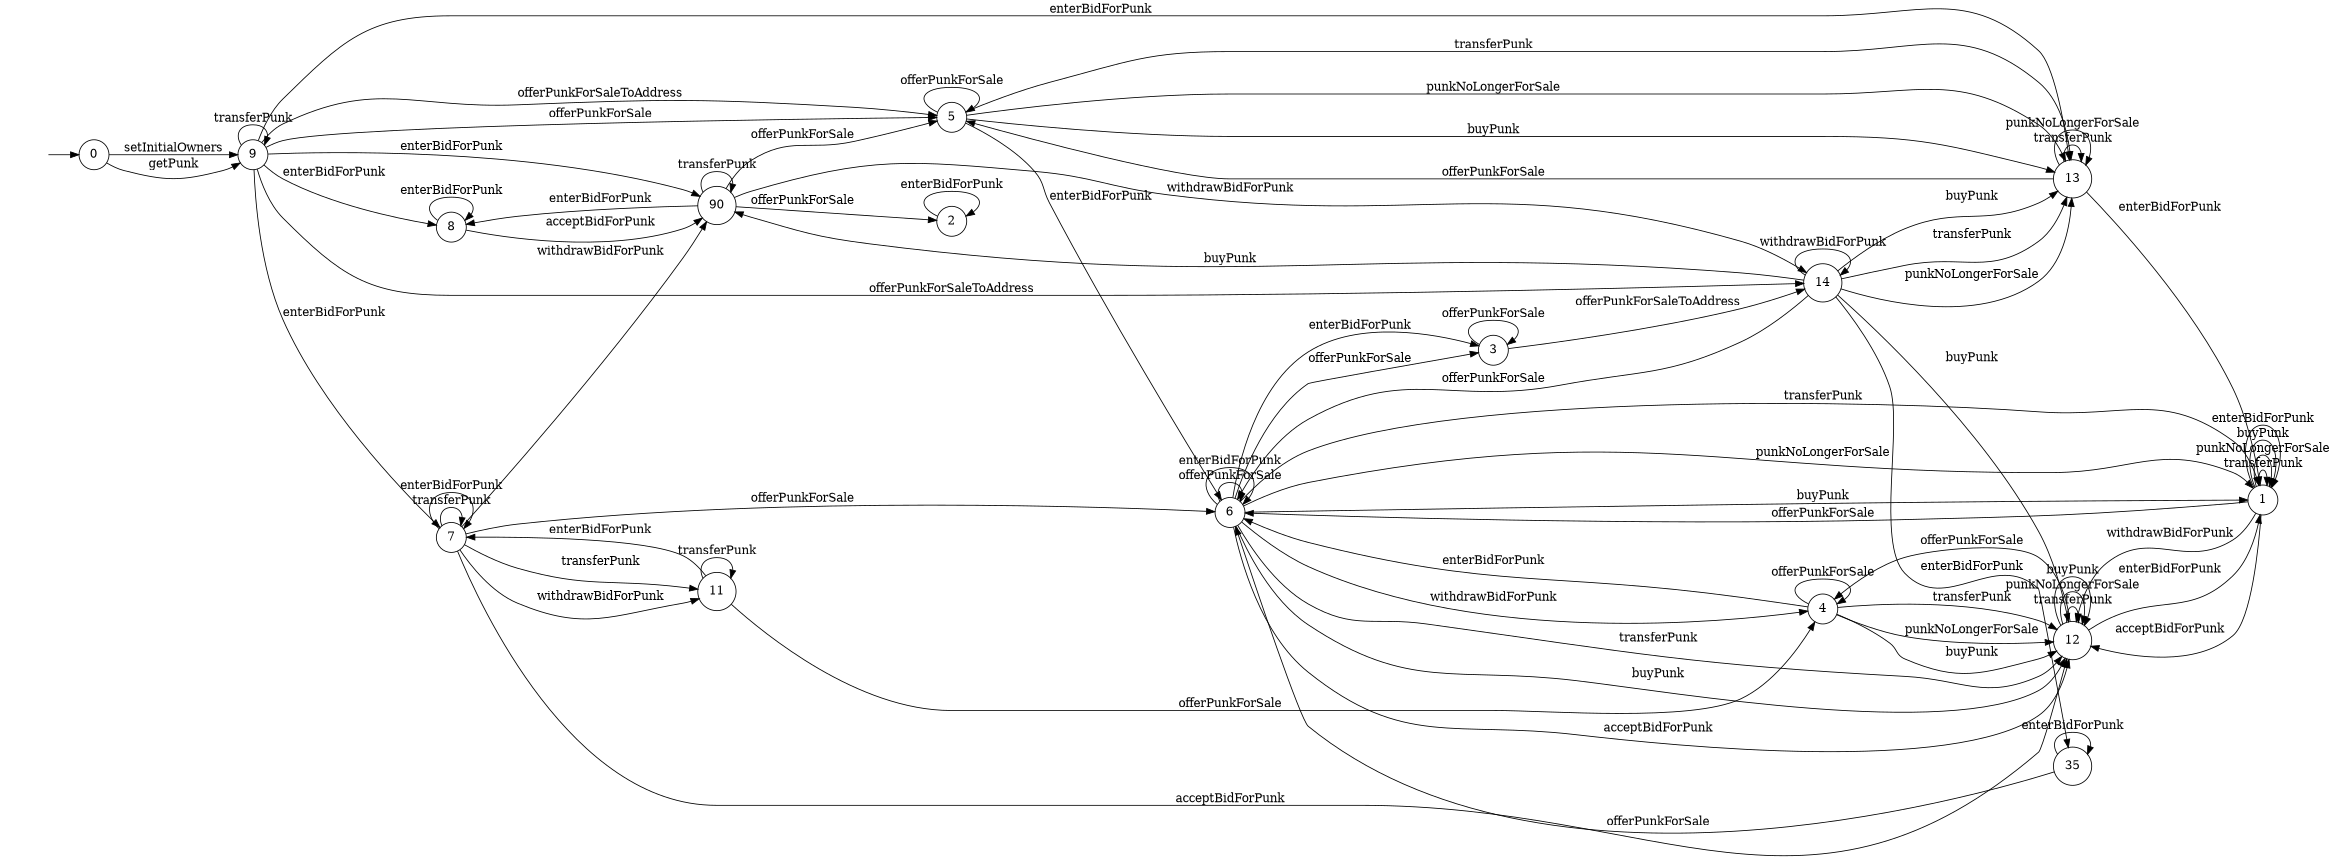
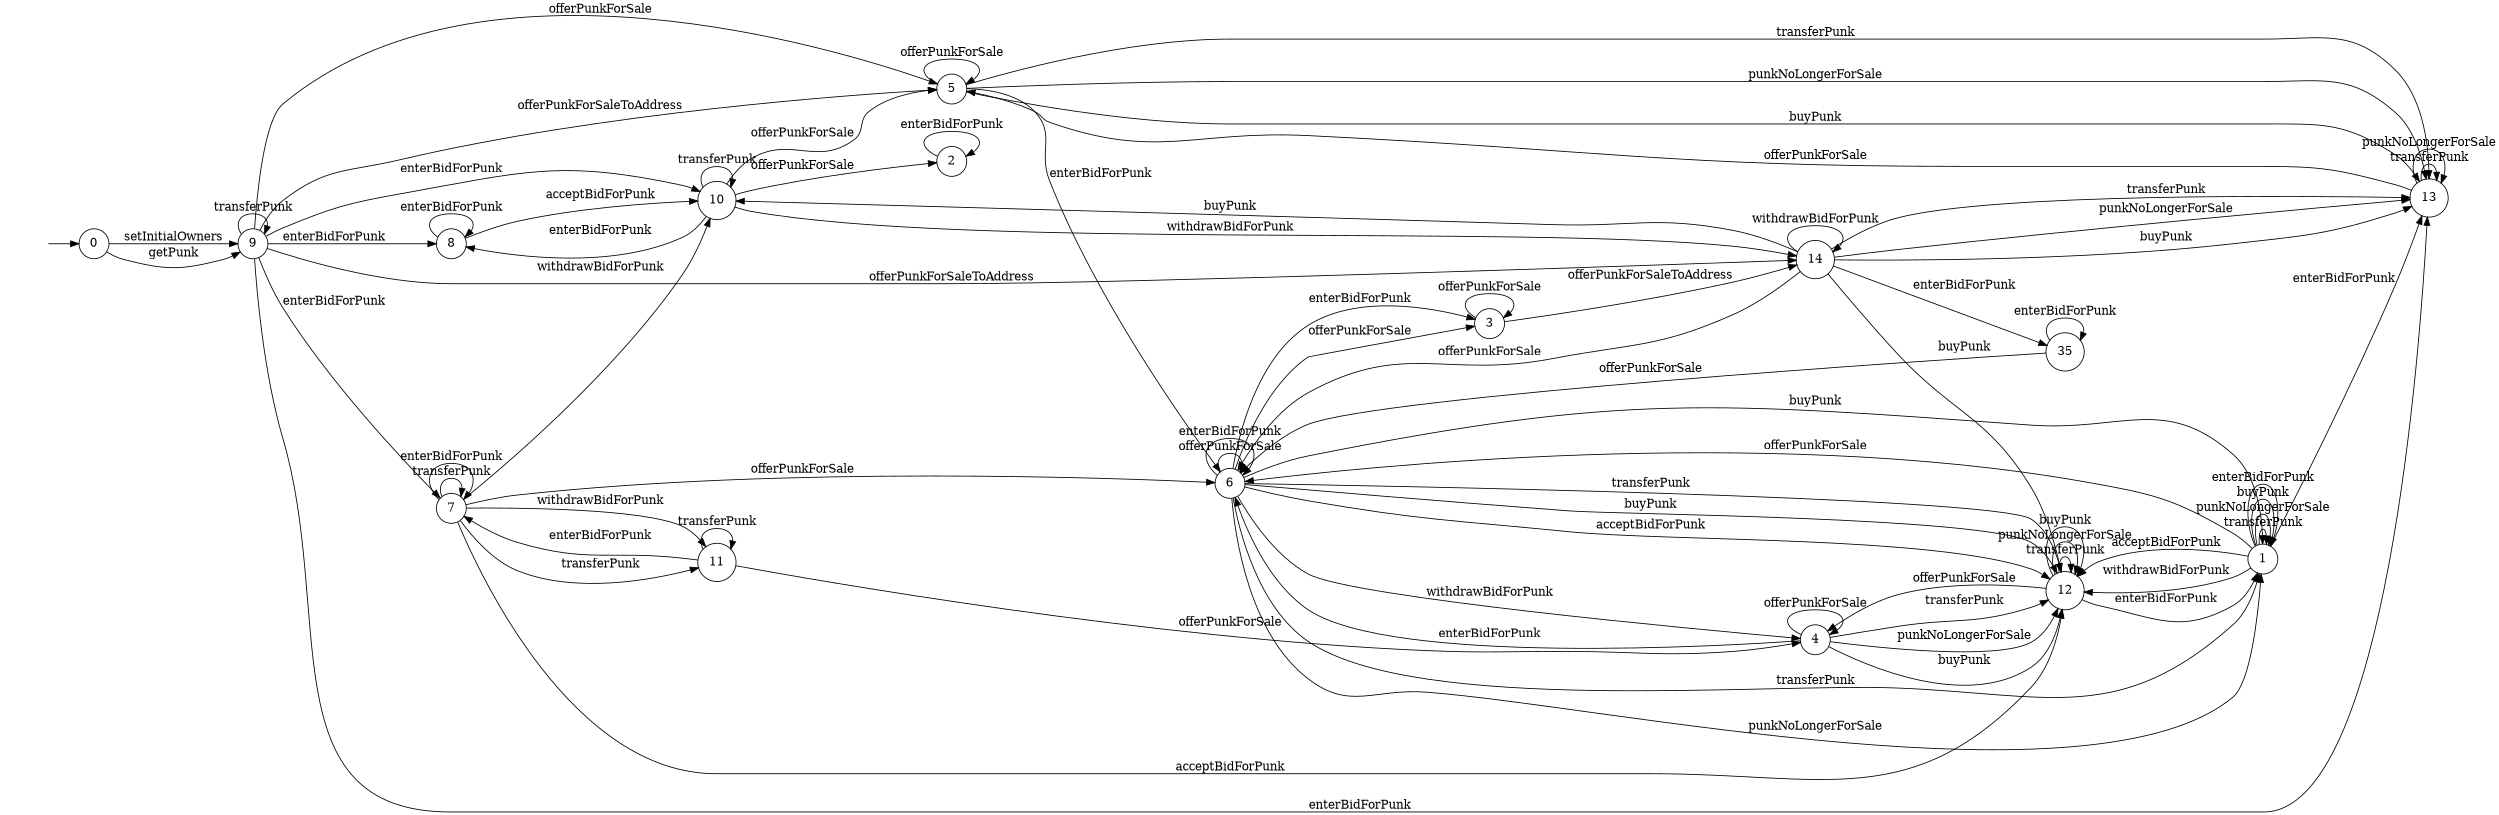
node "90": label "90" -> "10"
edge "13" -> "1": reversed
